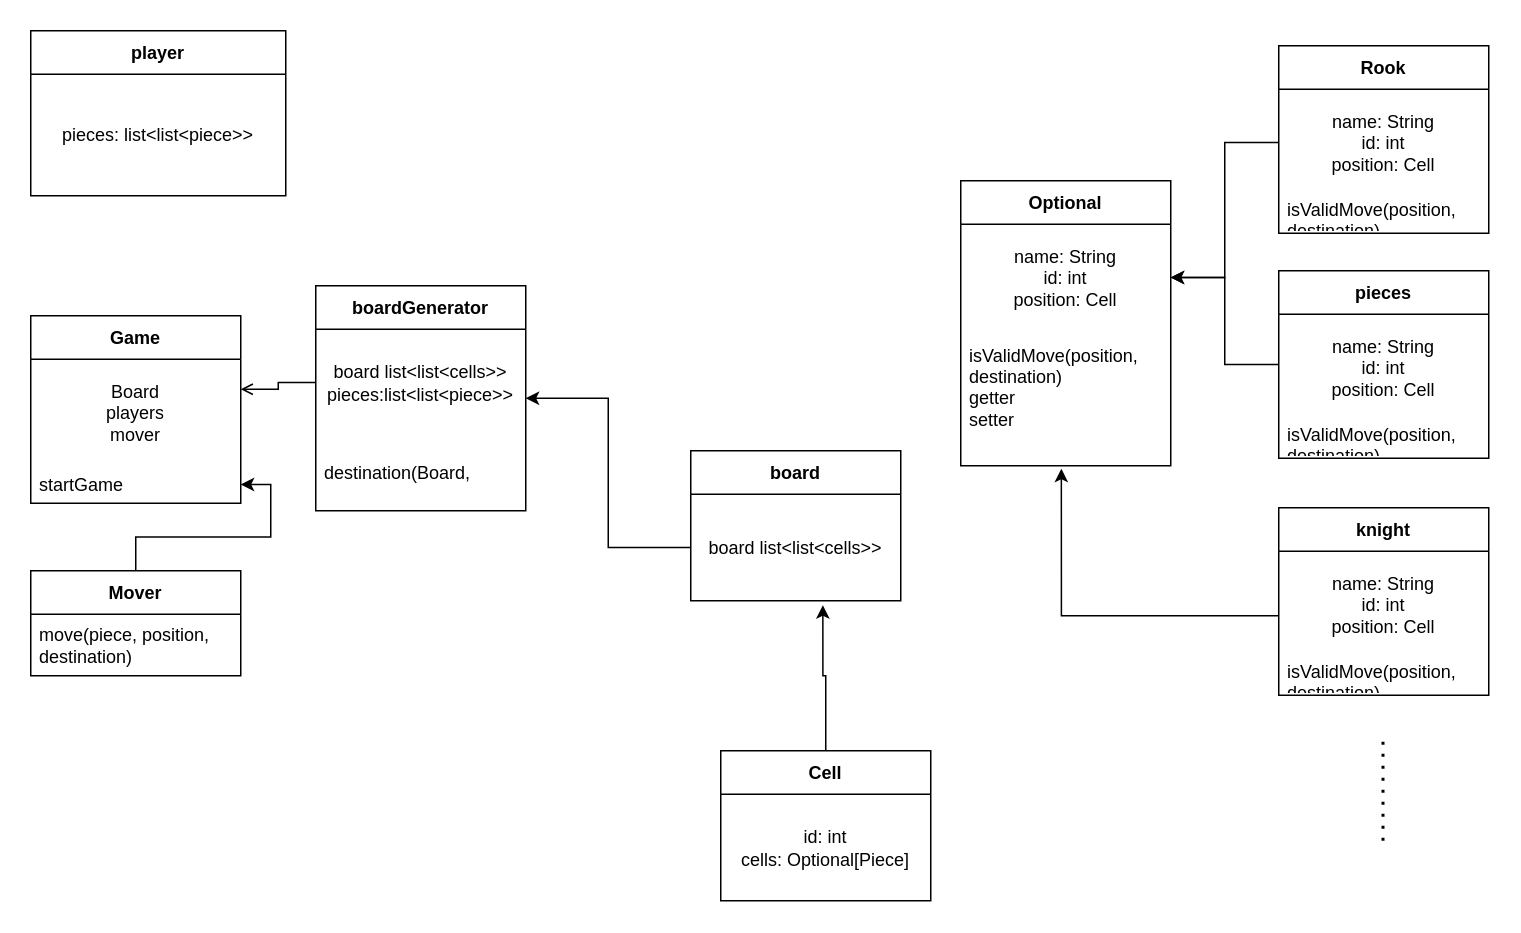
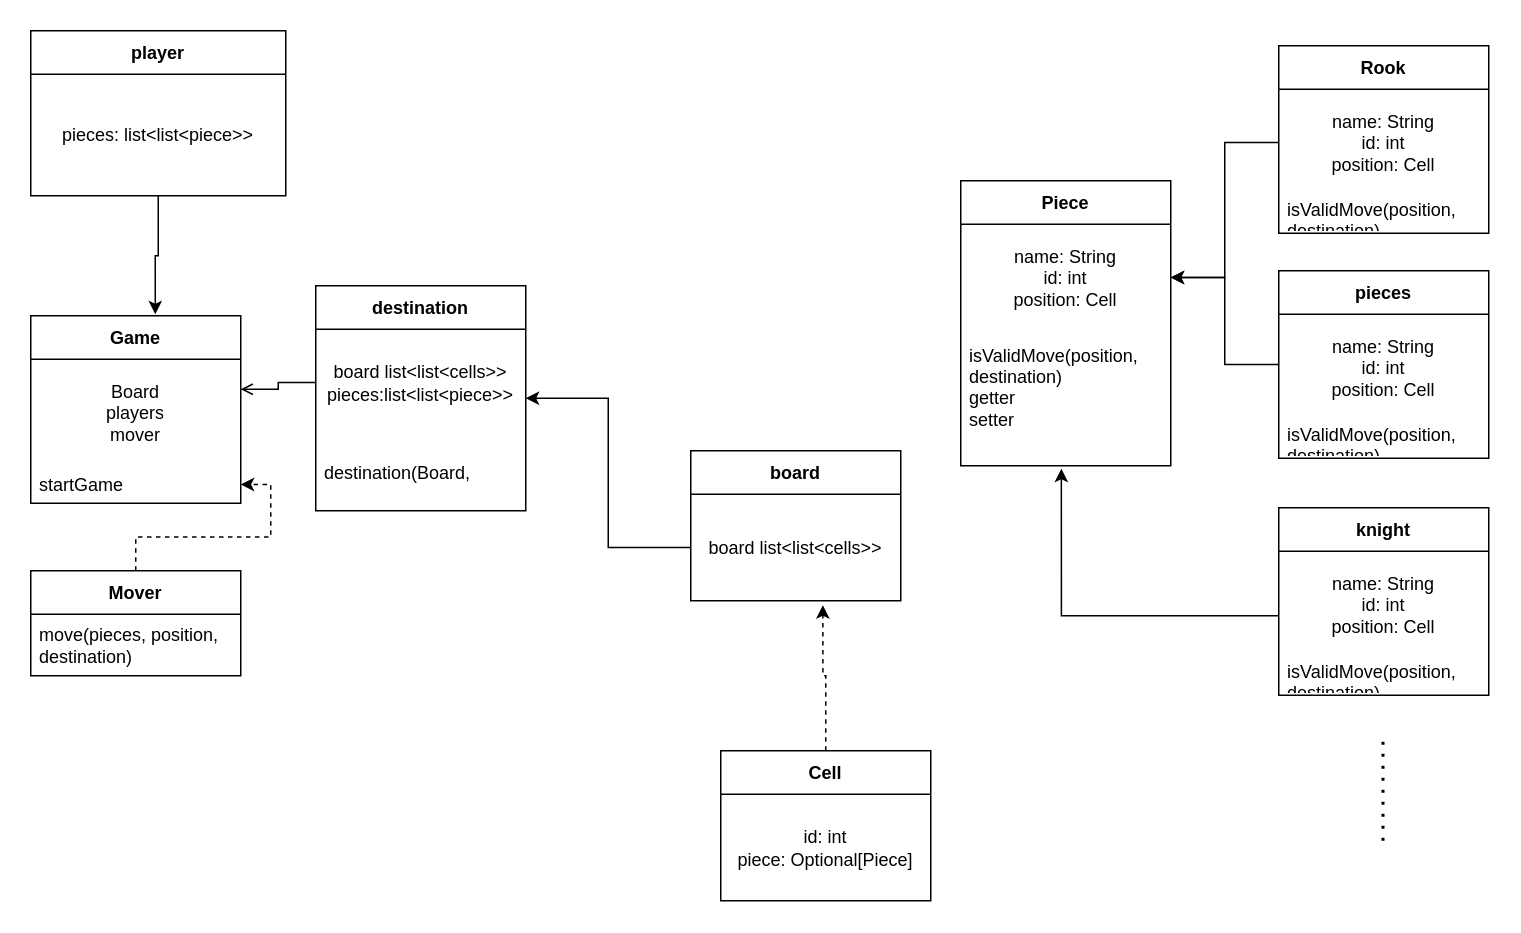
node "Optional": label "Optional" -> "Piece"
edge "player" -> "Game": added
node "boardGenerator": label "boardGenerator" -> "destination"
edge "Mover" -> "startGame": style solid -> dashed
node "move(piece, position, destination)": label "move(piece, position, destination)" -> "move(pieces, position, destination)"
edge "Cell" -> "board list<list<cells>>": style solid -> dashed
node "id: int cells: Optional[Piece]": label "id: int cells: Optional[Piece]" -> "id: int piece: Optional[Piece]"
